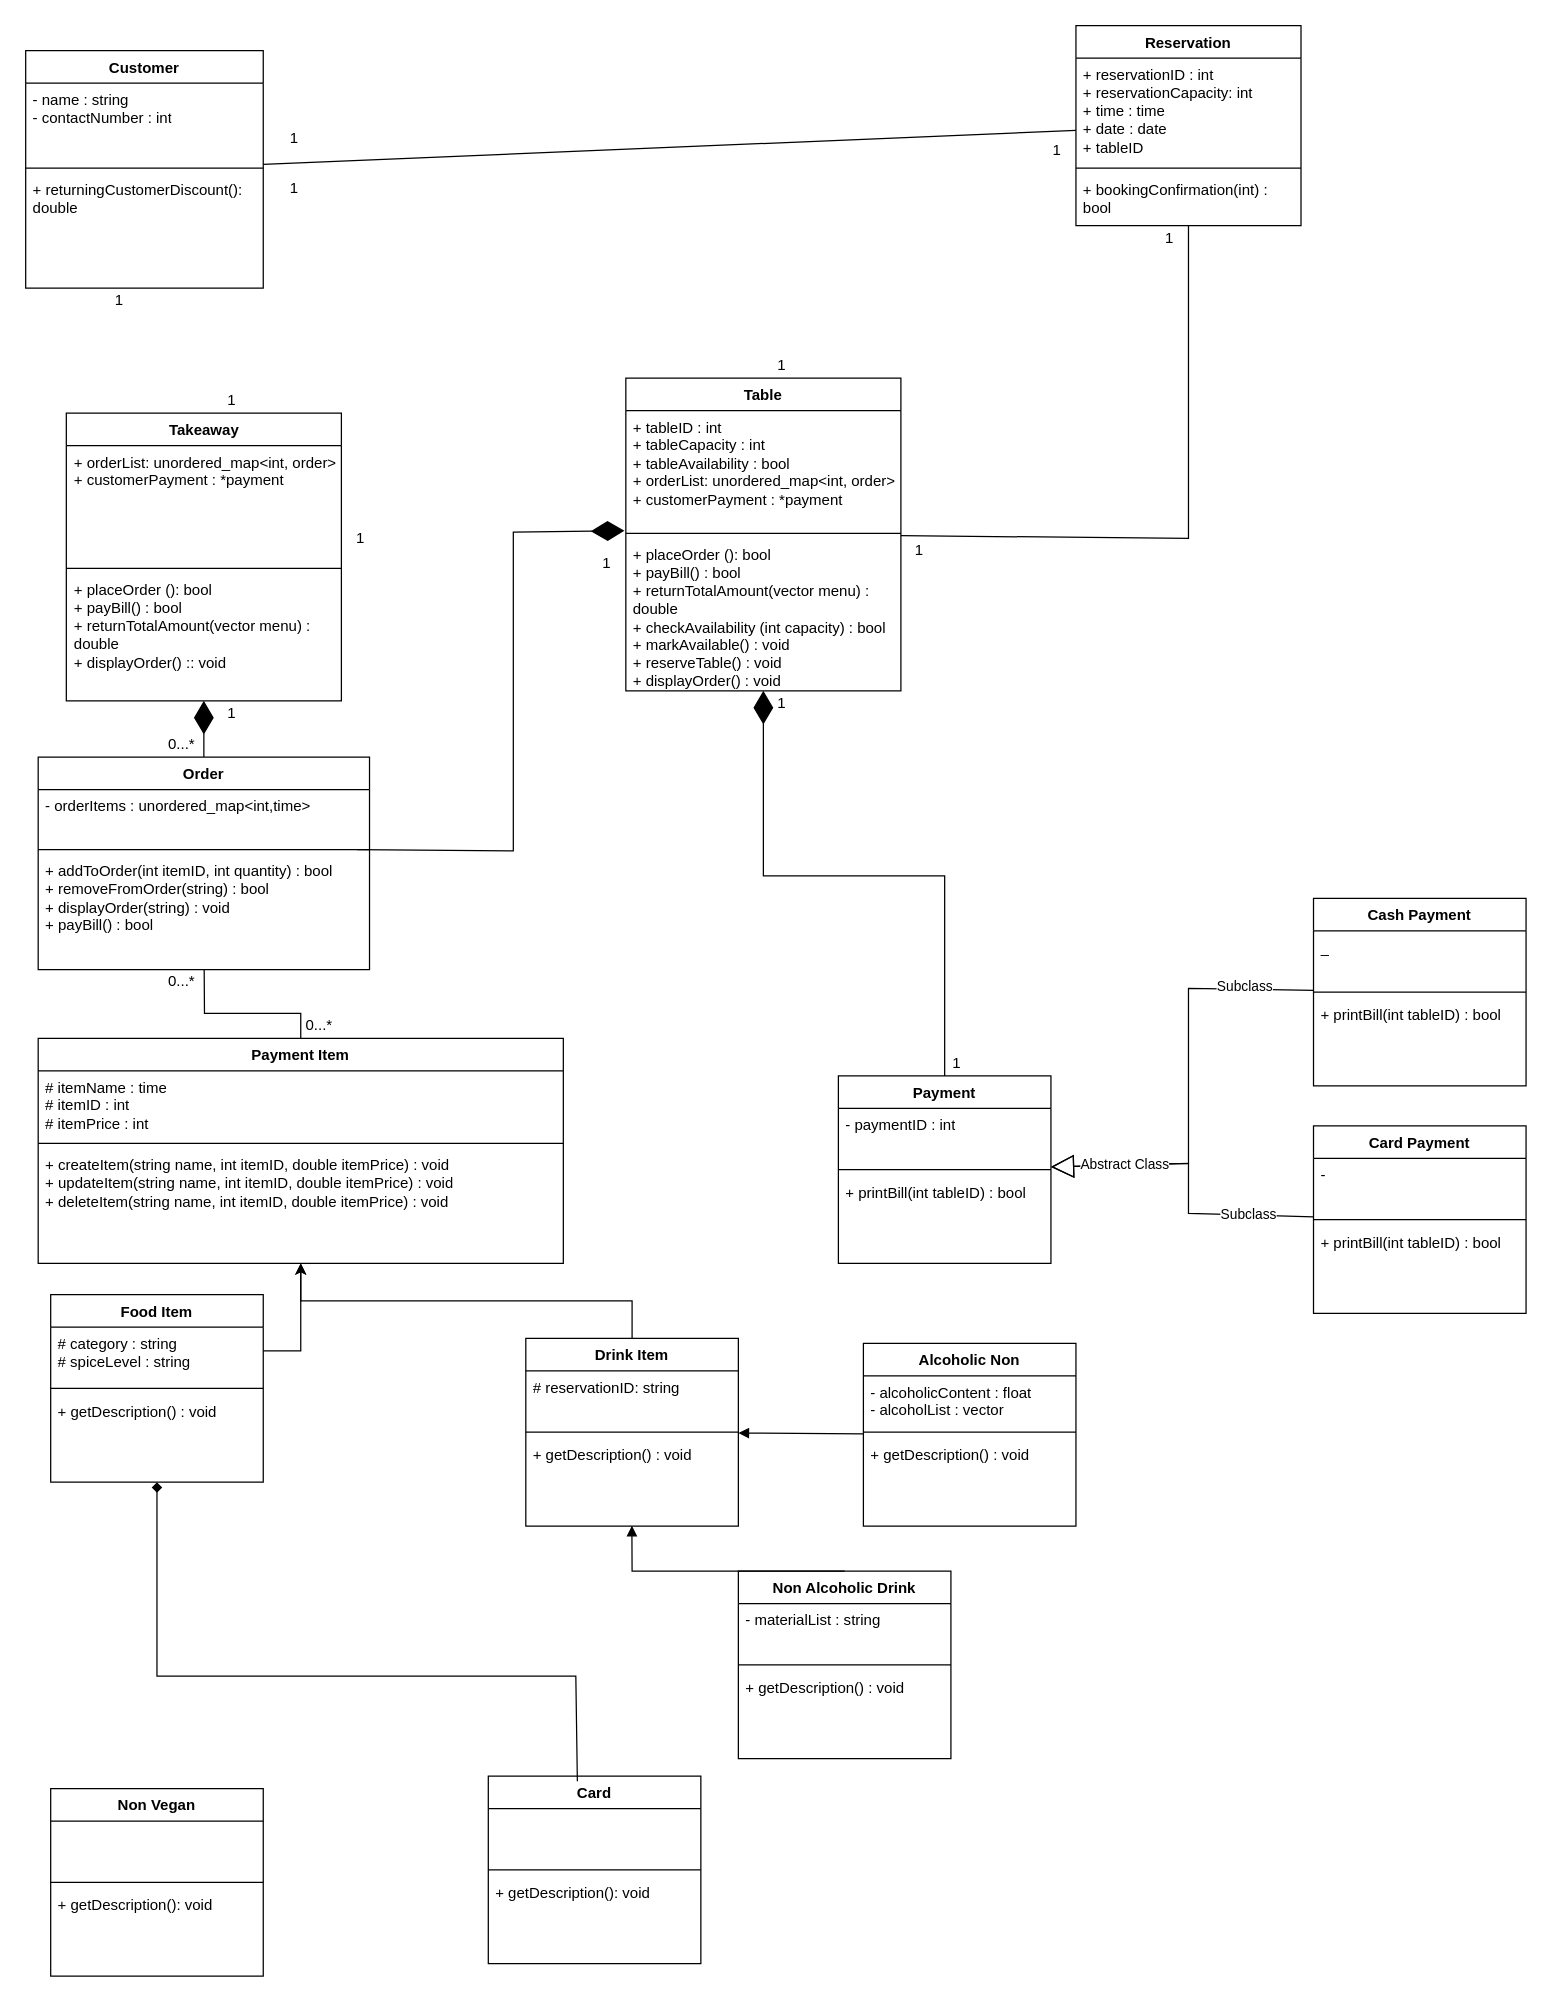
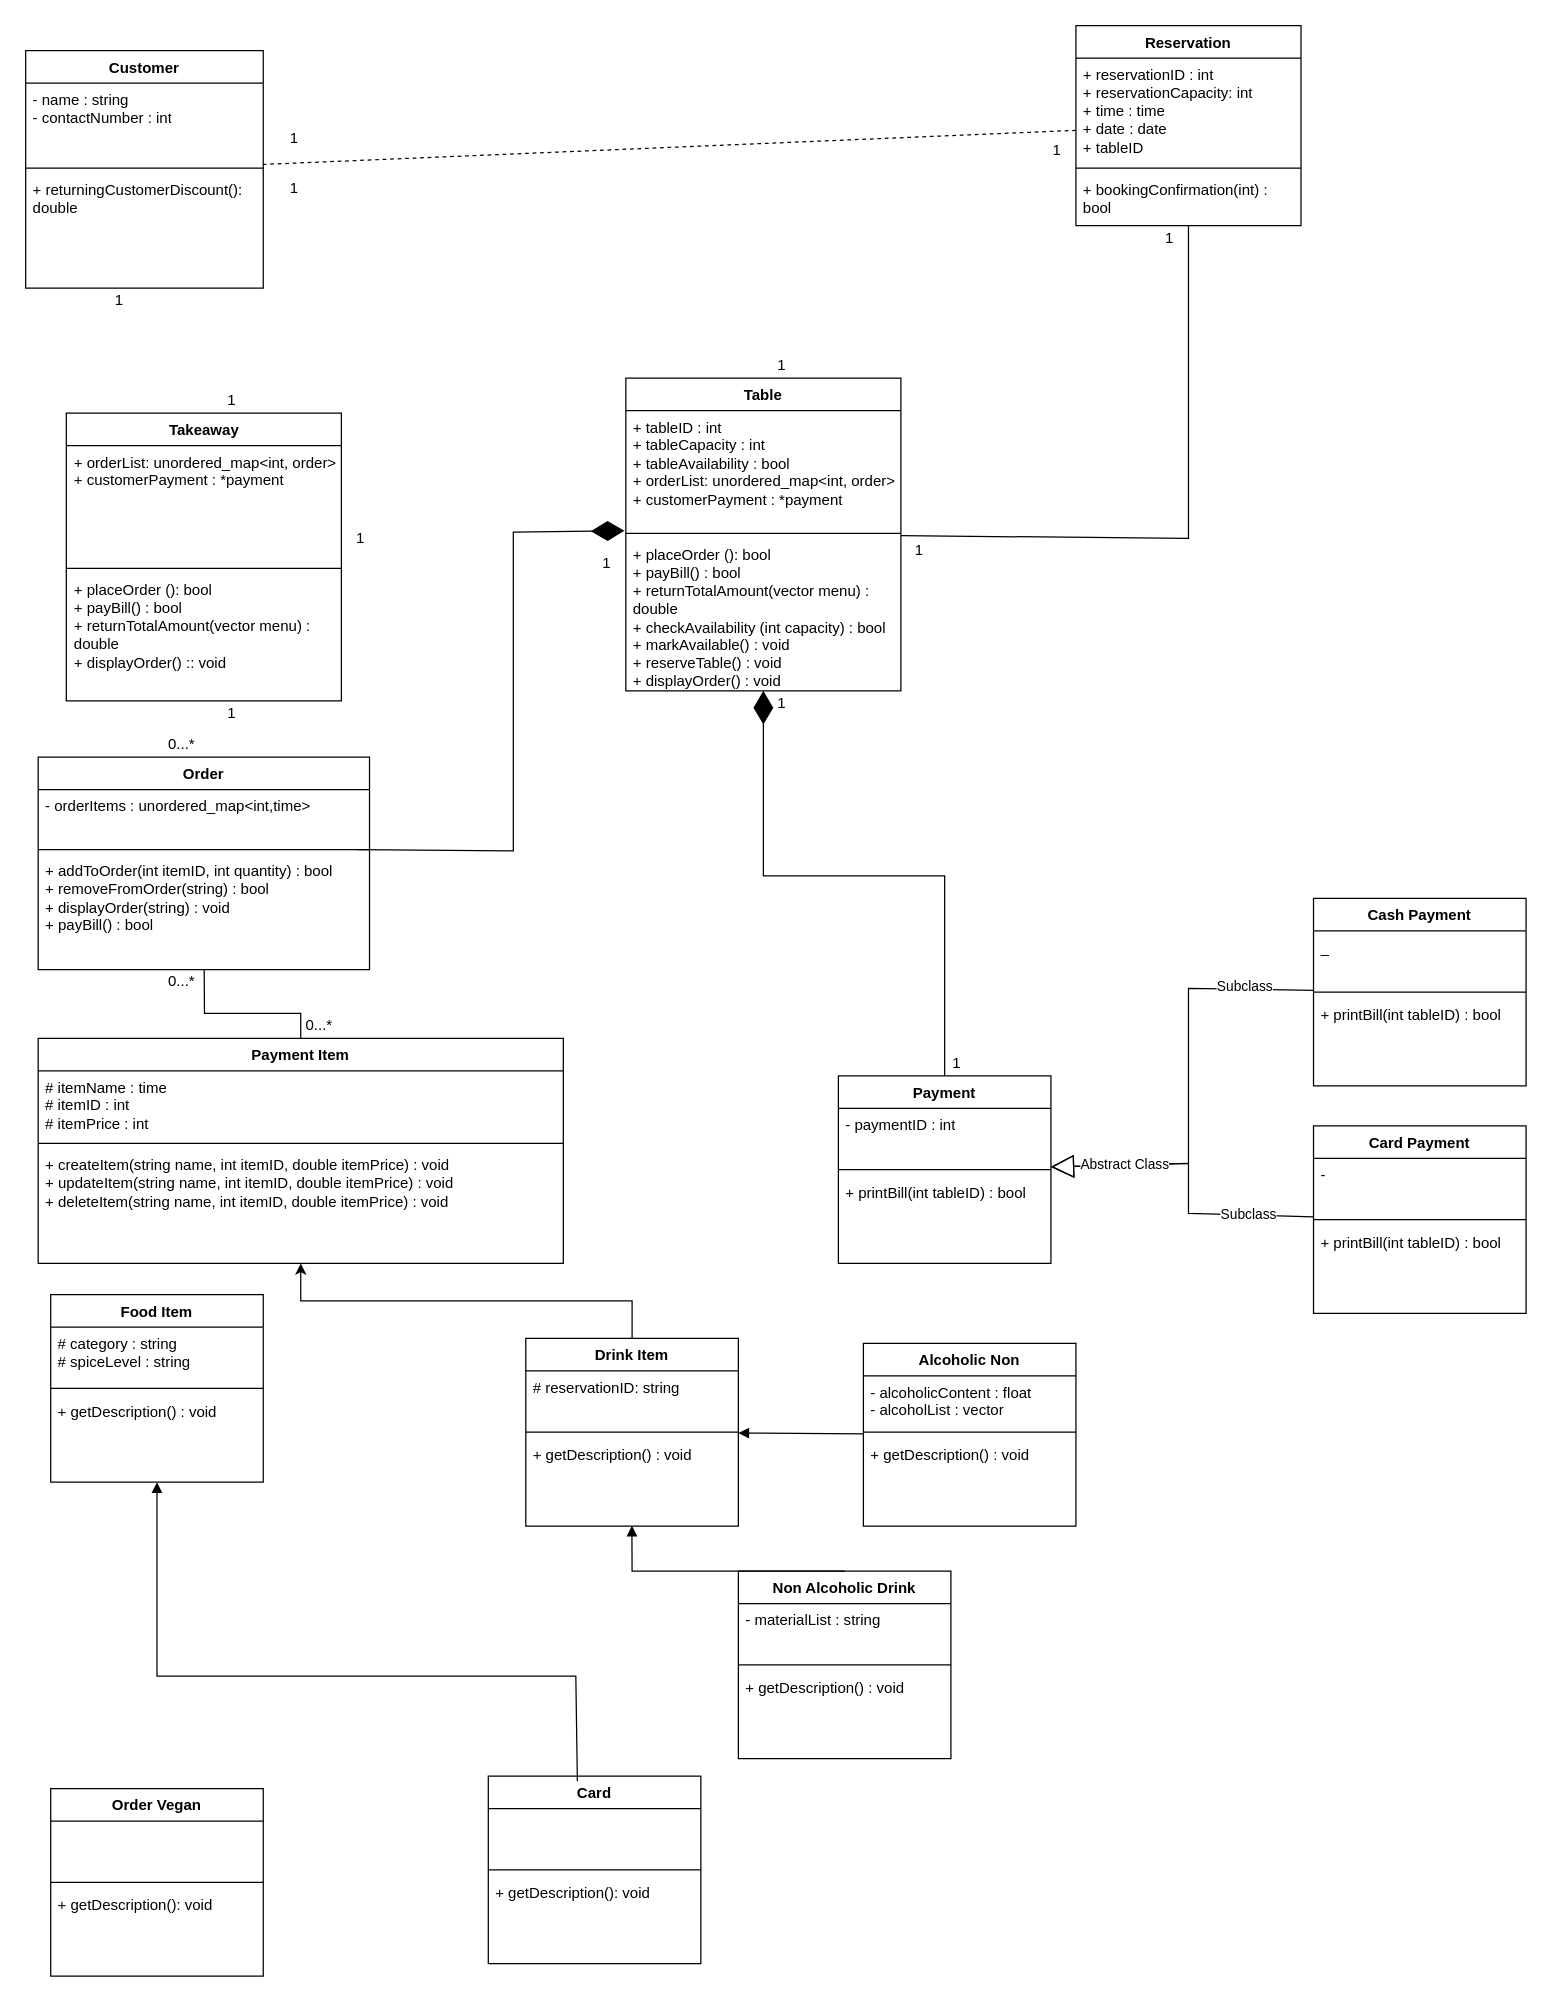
edge "Reservation" -- "Customer": style solid -> dashed
edge "Order" -> "Takeaway": removed
edge "Food Item" -> "Payment Item": removed
edge "Card" -> "Food Item": arrowhead diamond -> block
node "Non Vegan": label "Non Vegan" -> "Order Vegan"
